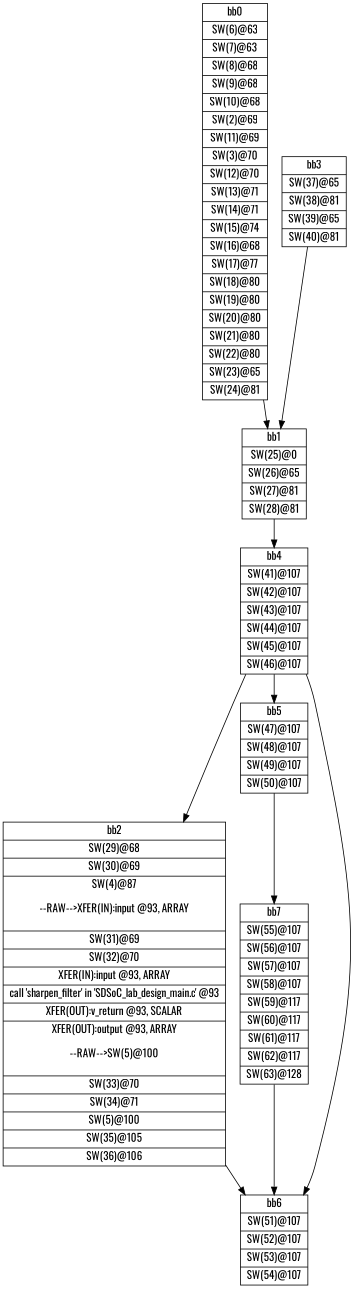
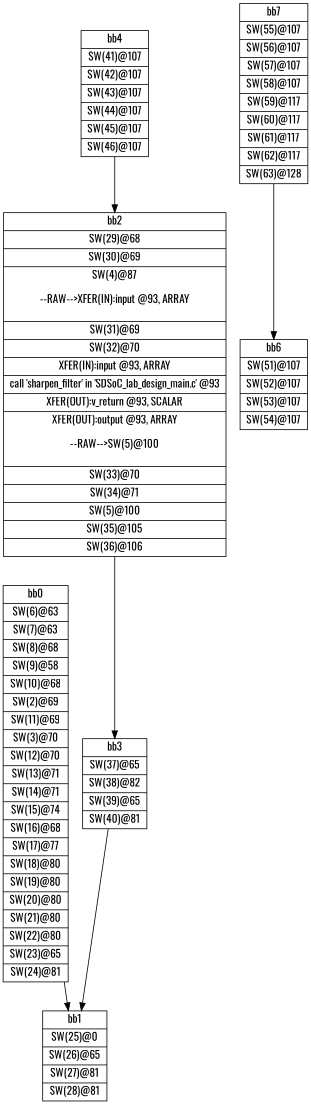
node "bb0": text "SW(9)@68" -> "SW(9)@58"
node "bb3": text "SW(38)@81" -> "SW(38)@82"
edge "bb1" -> "bb4": removed
node "bb5": removed
edge "bb4" -> "bb6": removed
edge "bb2" -> "bb6": now "bb2" -> "bb3"
